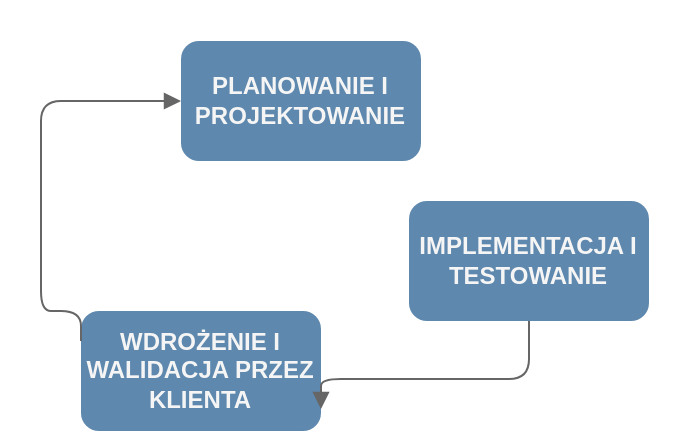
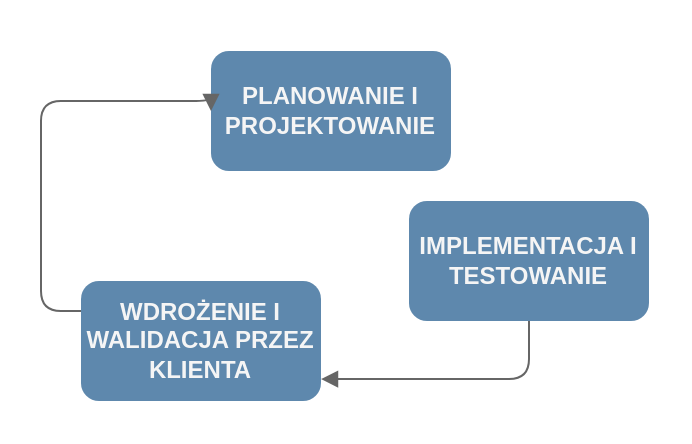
node "PLANOWANIE I PROJEKTOWANIE": moved (301, 101) -> (331, 111)
node "WDROŻENIE I WALIDACJA PRZEZ KLIENTA": moved (201, 371) -> (201, 341)
